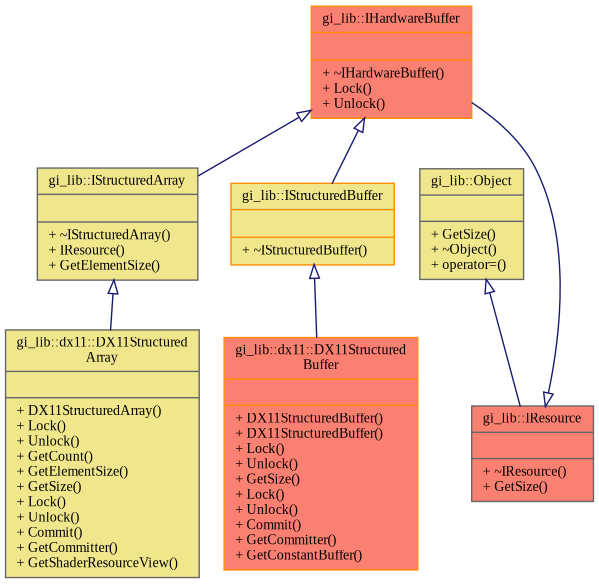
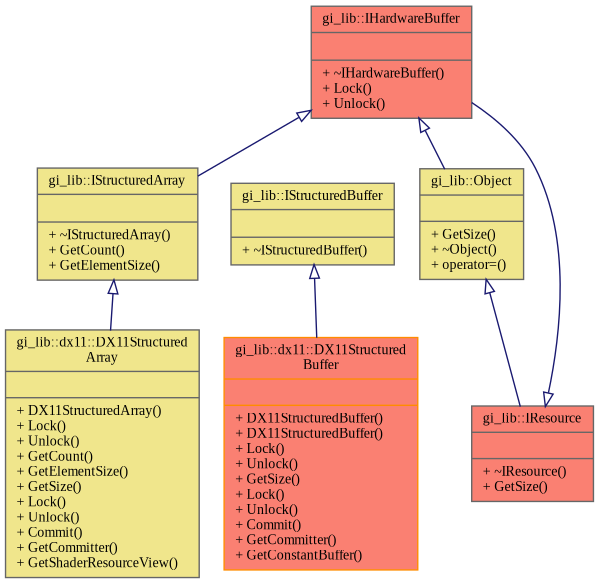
node "gi_lib::IHardwareBuffer": color darkorange -> gray40
edge "gi_lib::IStructuredBuffer" -> "gi_lib::IHardwareBuffer": now "gi_lib::Object" -> "gi_lib::IHardwareBuffer"
node "gi_lib::IStructuredBuffer": color darkorange -> gray40
node "gi_lib::IStructuredArray": text "+ IResource()" -> "+ GetCount()"
